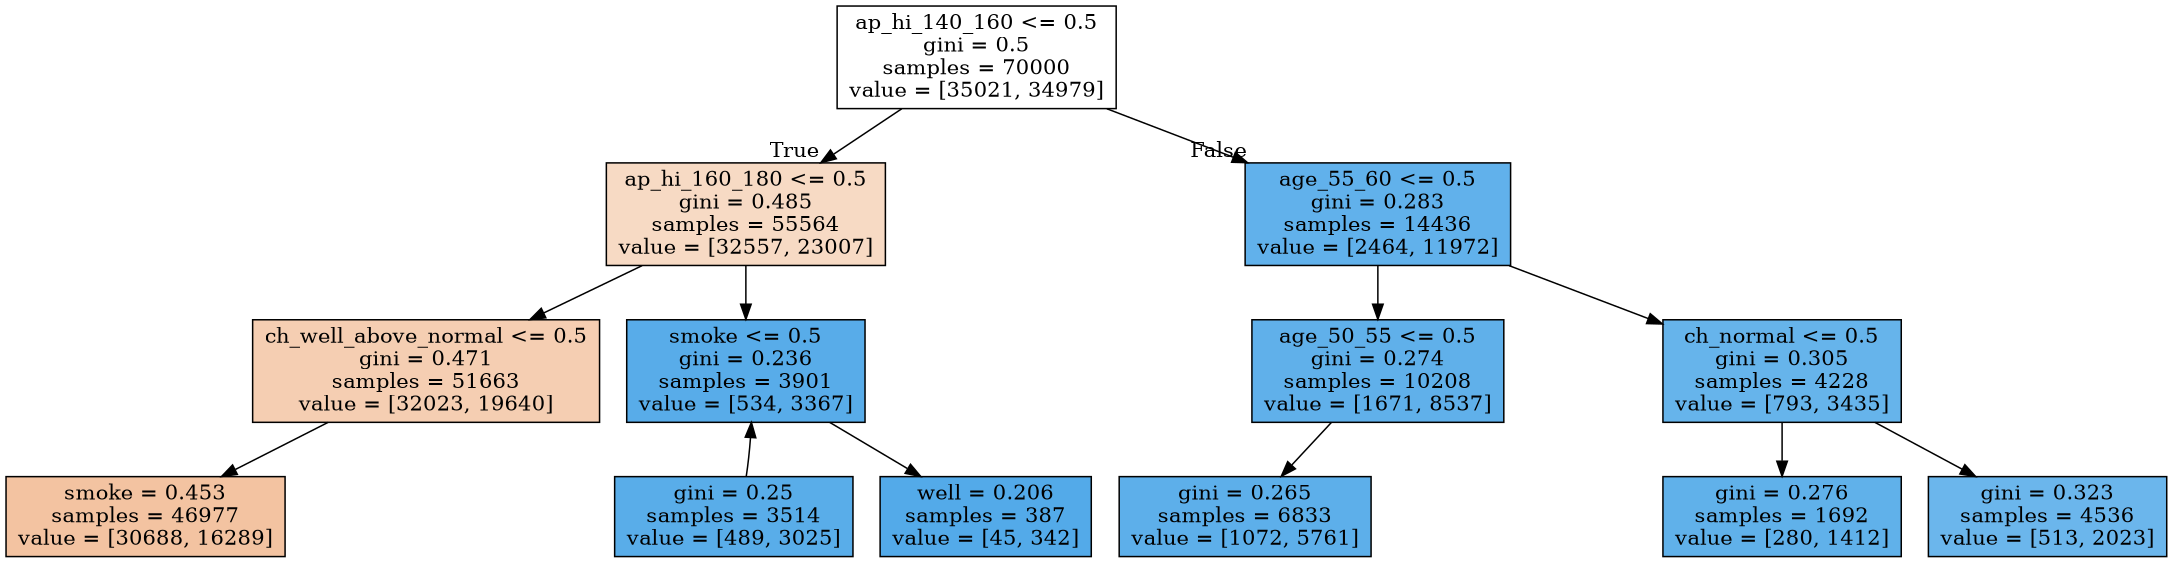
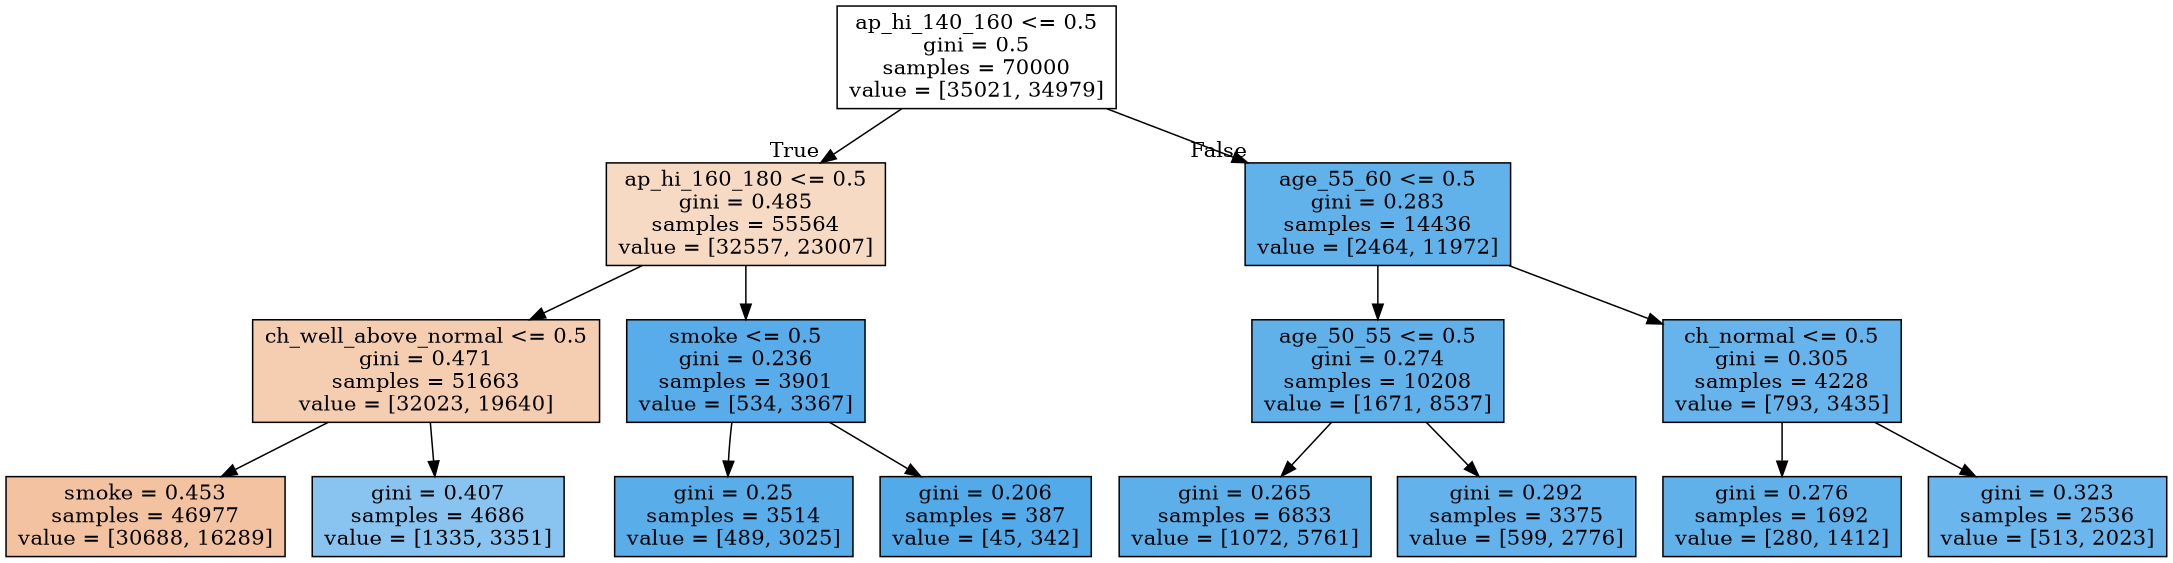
edge "gini = 0.25 samples = 3514 value = [489, 3025]" -> "smoke <= 0.5 gini = 0.236 samples = 3901 value = [534, 3367]": reversed
node "gini = 0.407 samples = 4686 value = [1335, 3351]": added
node "well = 0.206 samples = 387 value = [45, 342]": label "well = 0.206 samples = 387 value = [45, 342]" -> "gini = 0.206 samples = 387 value = [45, 342]"
node "gini = 0.292 samples = 3375 value = [599, 2776]": added
node "gini = 0.323 samples = 4536 value = [513, 2023]": label "gini = 0.323 samples = 4536 value = [513, 2023]" -> "gini = 0.323 samples = 2536 value = [513, 2023]"
